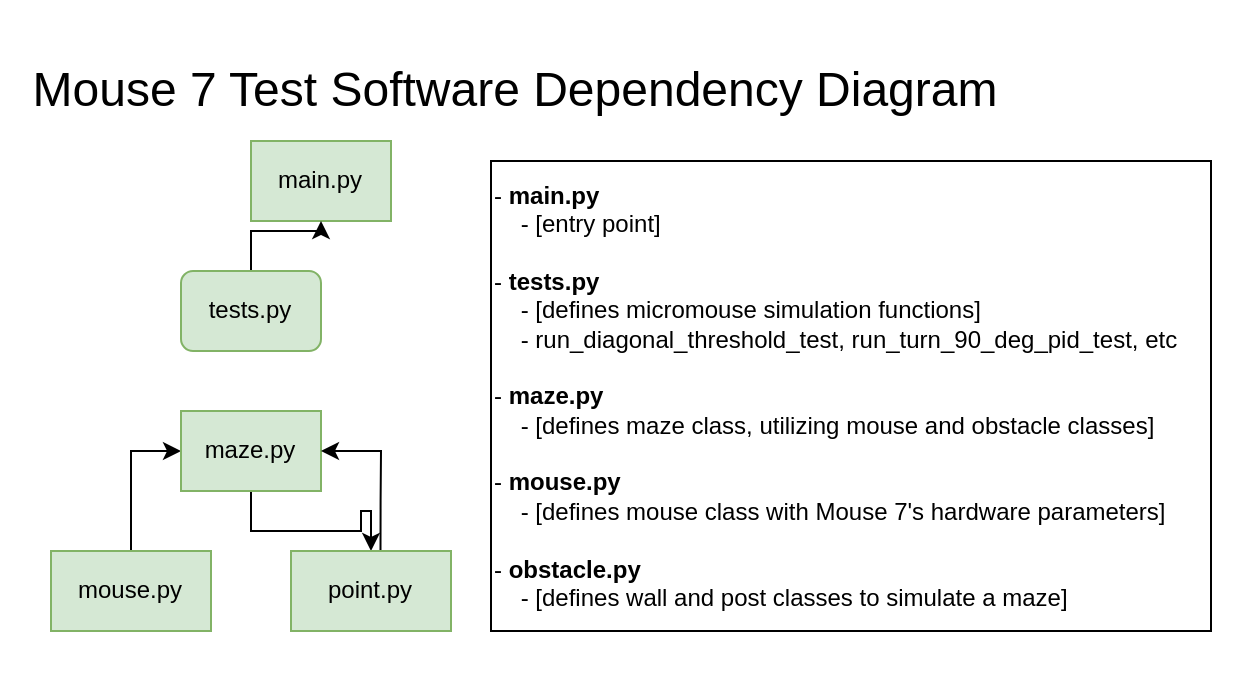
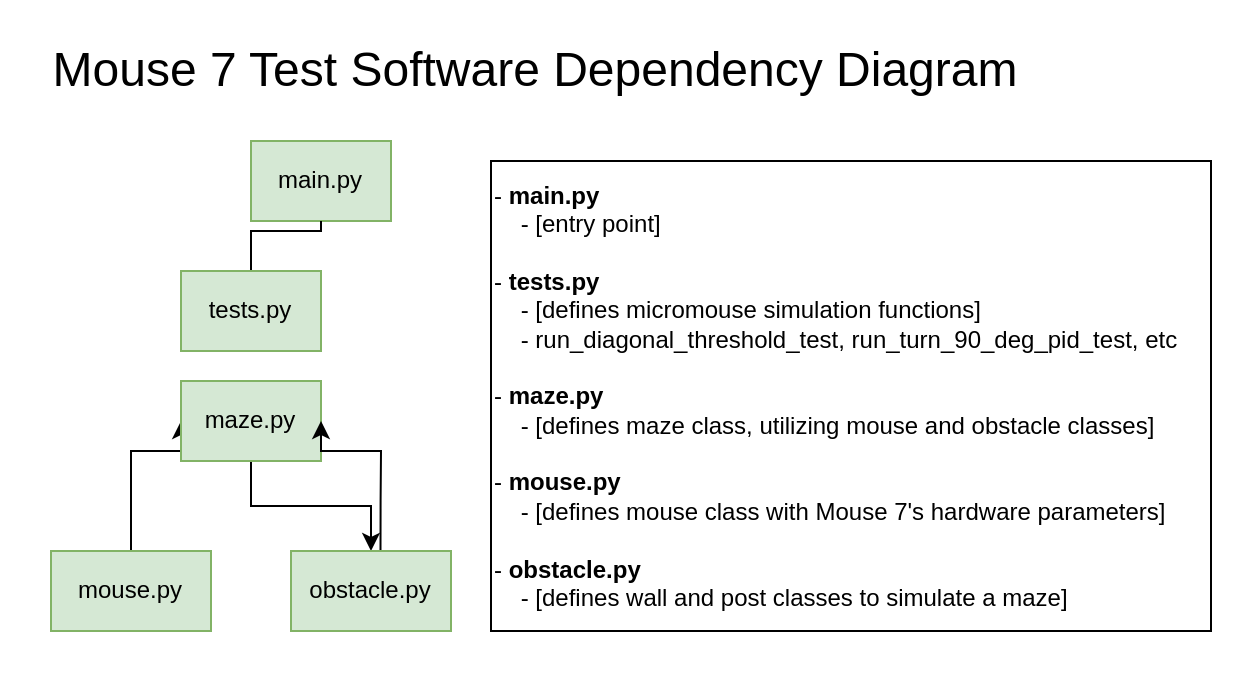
node "Mouse 7 Test Software Dependency Diagram": moved (516, 91) -> (536, 71)
edge "tests.py" -> "main.py": arrowhead classic -> none
node "tests.py": shape rounded rectangle -> rectangle
node "maze.py": moved (251, 451) -> (251, 421)
node "point.py": label "point.py" -> "obstacle.py"
